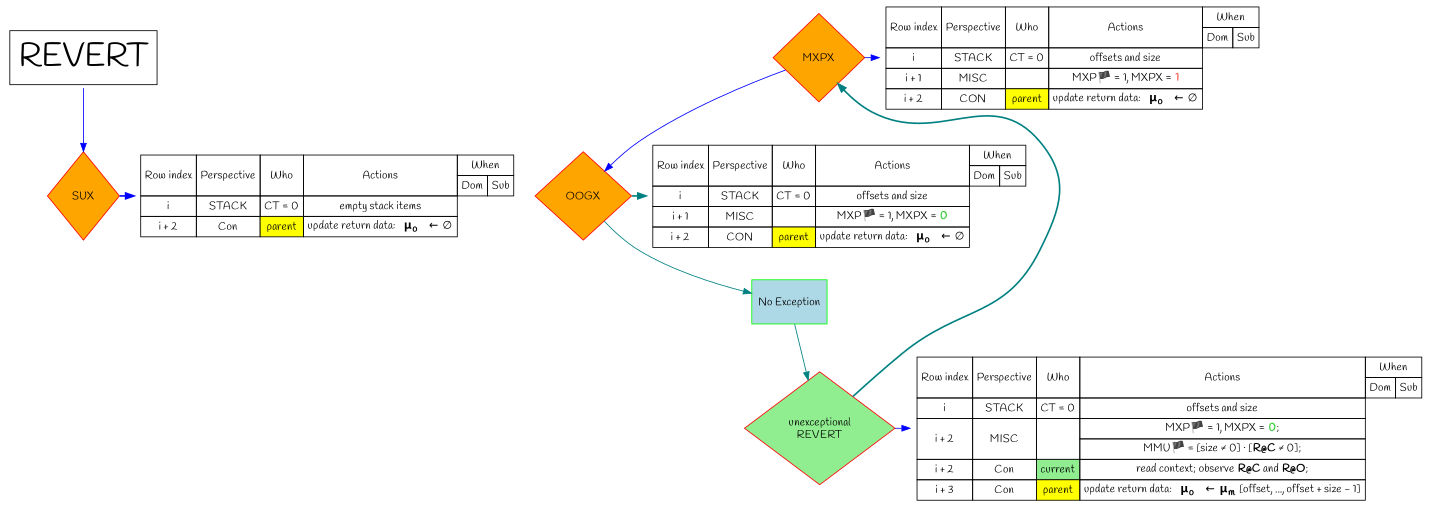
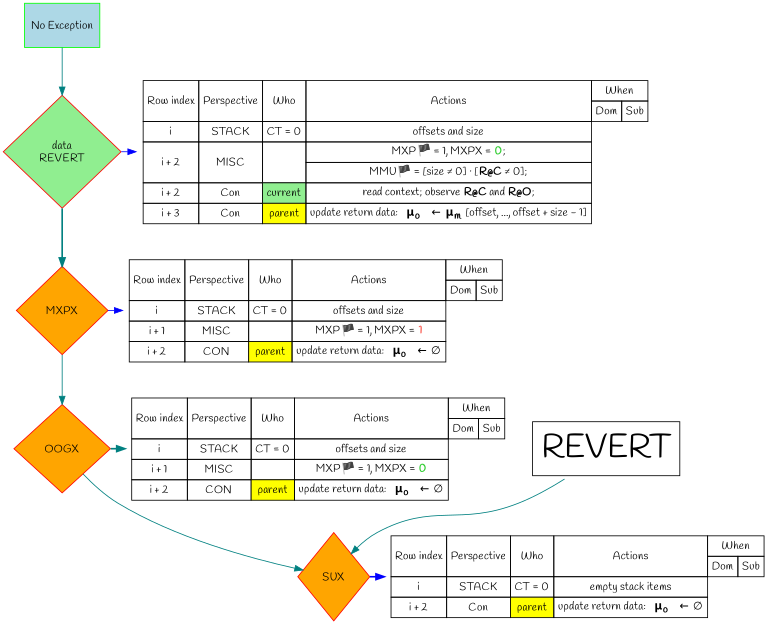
edge "MXPX" -> "OOGX": color blue -> teal
edge "REVERT" -> "SUX": color blue -> teal
edge "OOGX" -> "No Exception": now "OOGX" -> "SUX"
node "unexceptional REVERT": label "unexceptional REVERT" -> "data REVERT"
